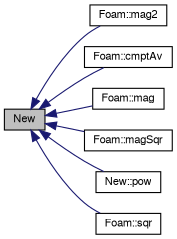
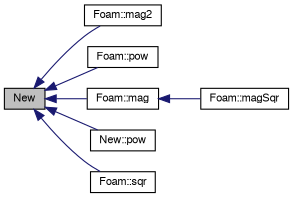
node "Foam::cmptAv": label "Foam::cmptAv" -> "Foam::pow"
edge "Foam::magSqr" -> "New": now "Foam::magSqr" -> "Foam::mag"
